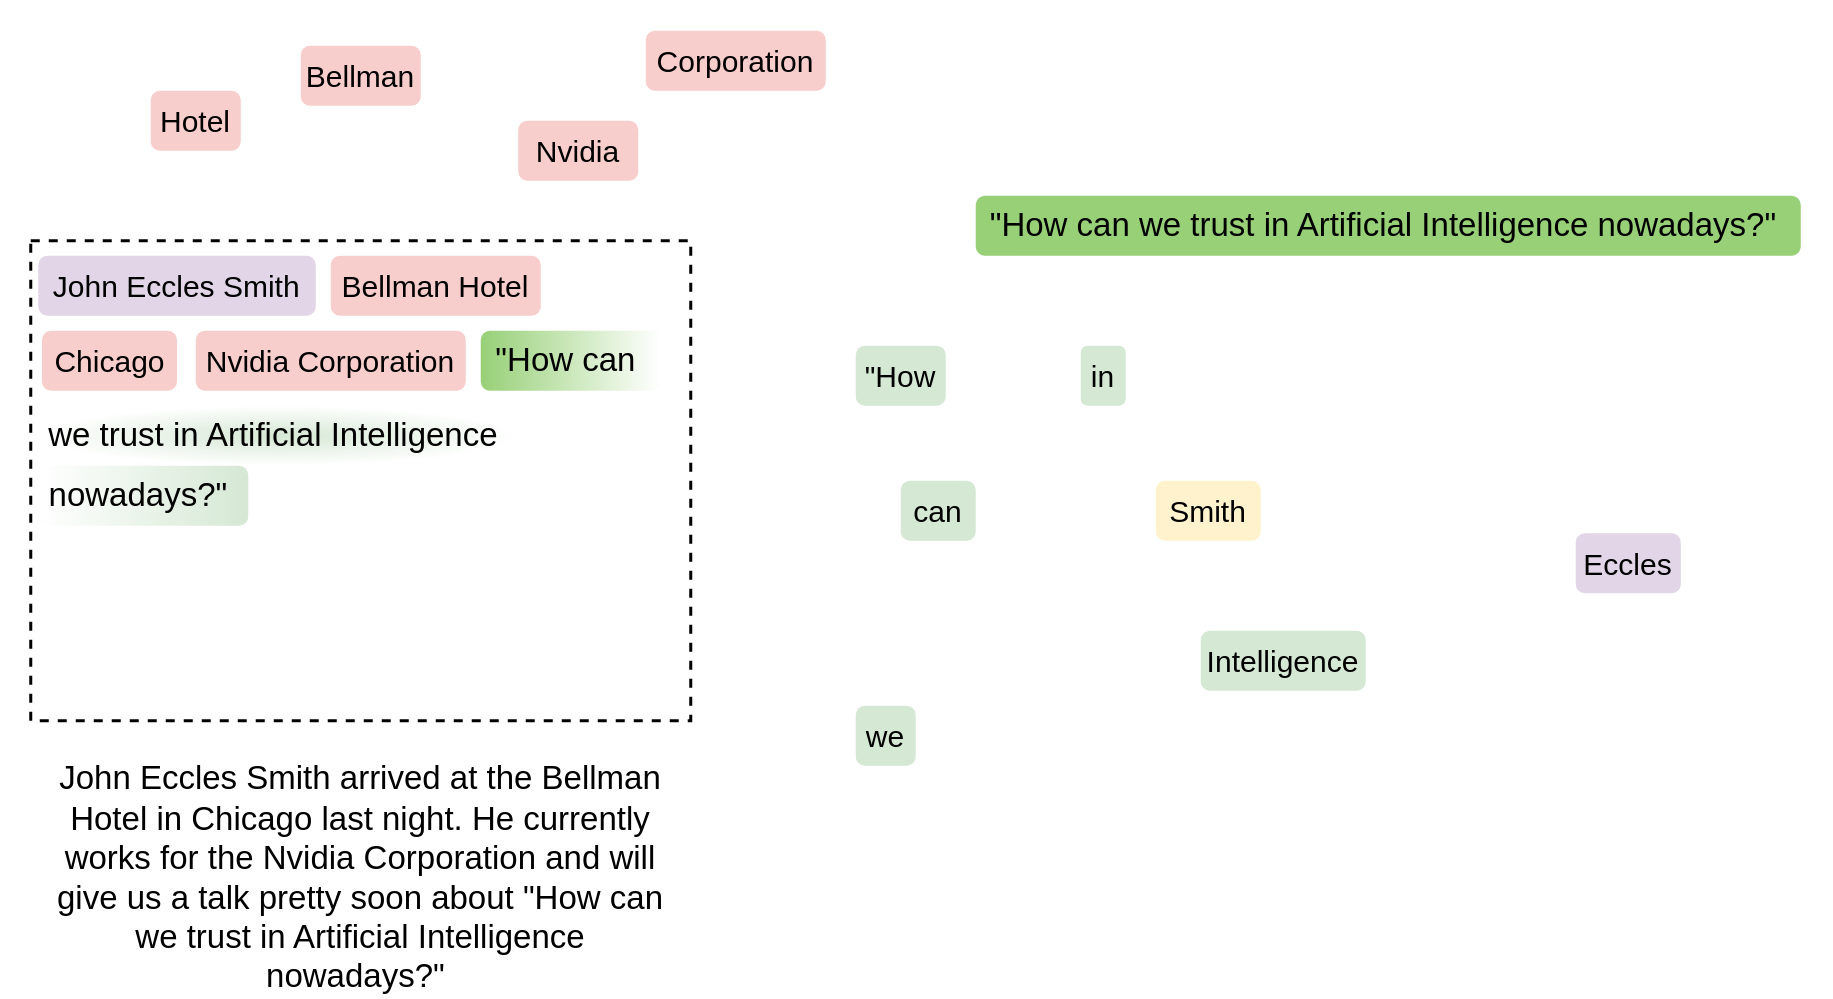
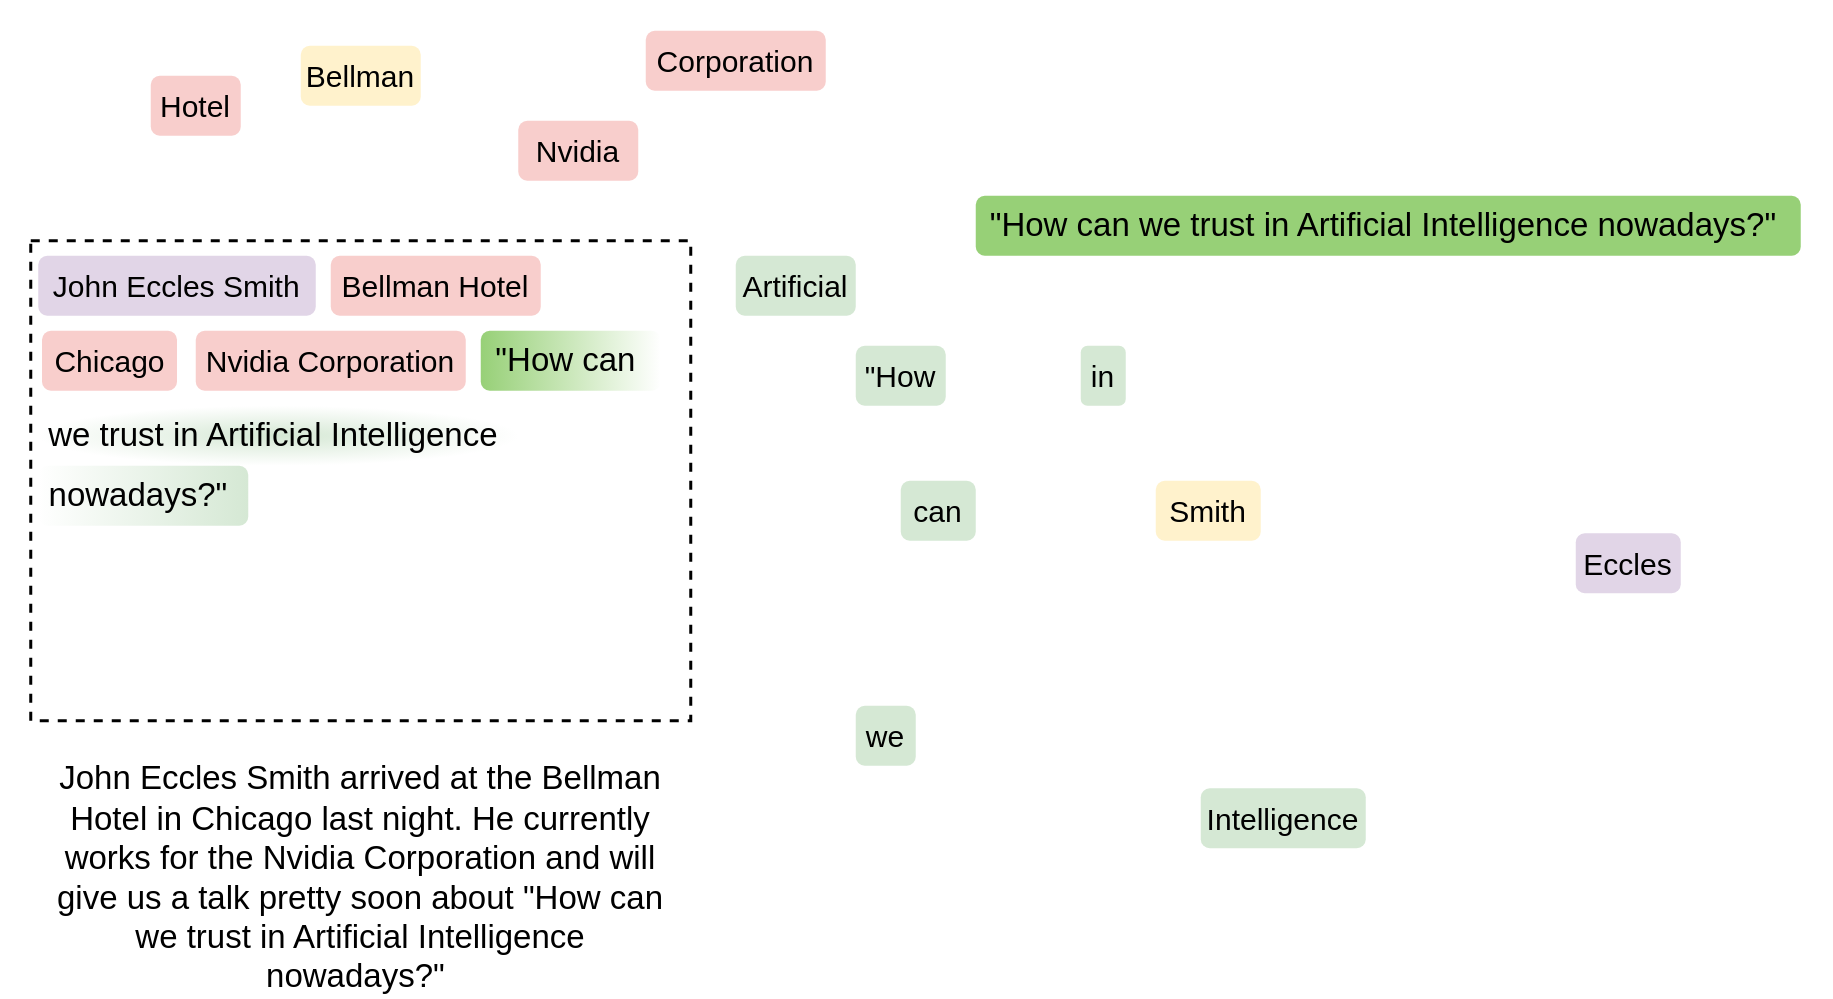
node "Bellman": fillcolor #f8cecc -> #fff2cc
node "Hotel": moved (196, 121) -> (196, 106)
node "Artificial": added
node "Intelligence": moved (1283, 661) -> (1283, 818)
